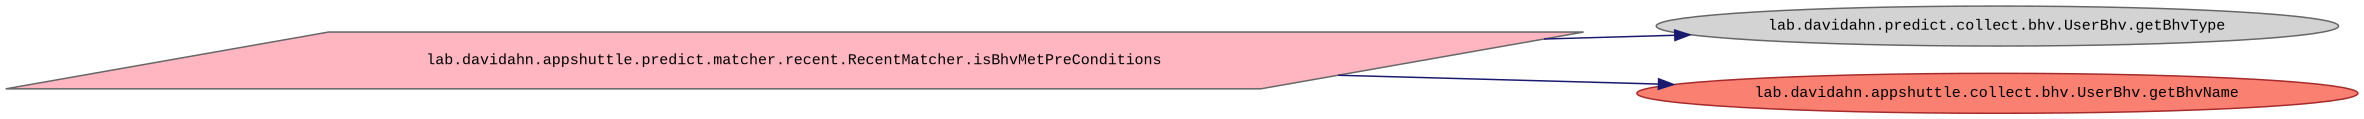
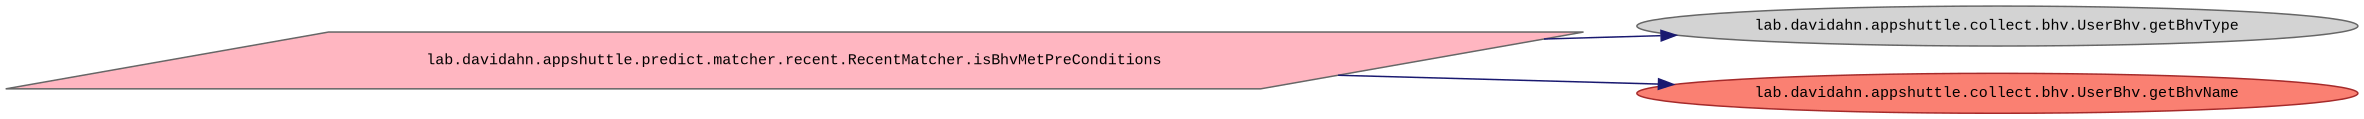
node "lab.davidahn.predict.collect.bhv.UserBhv.getBhvType": label "lab.davidahn.predict.collect.bhv.UserBhv.getBhvType" -> "lab.davidahn.appshuttle.collect.bhv.UserBhv.getBhvType"
